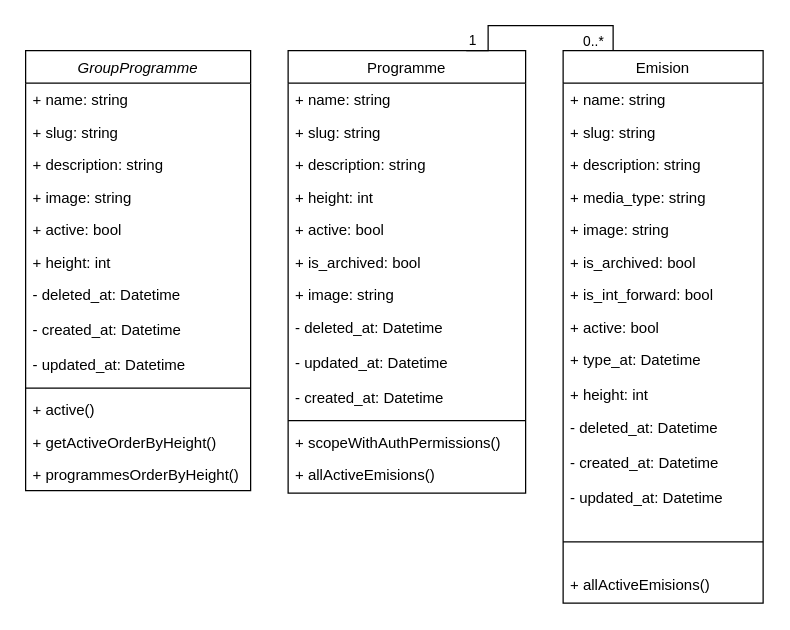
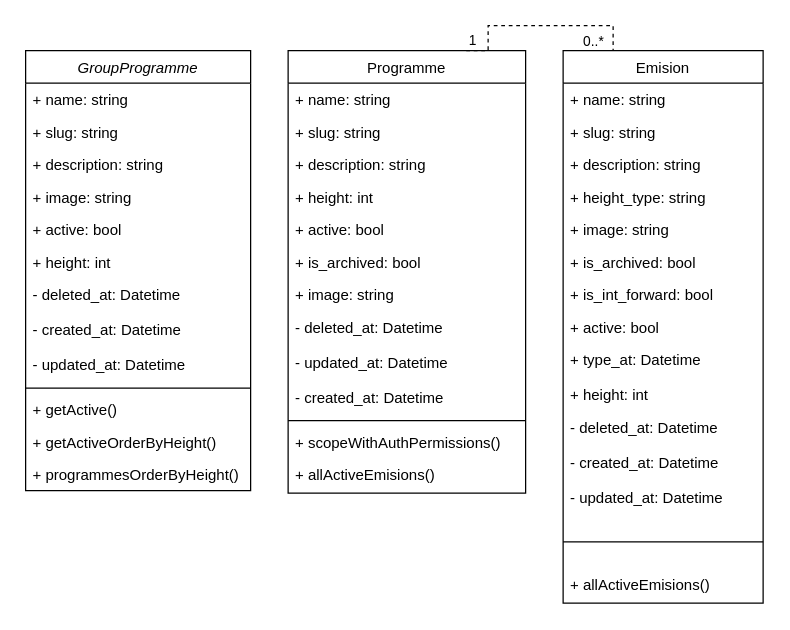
edge "Programme" -- "Emision": style solid -> dashed
node "+ media_type: string": label "+ media_type: string" -> "+ height_type: string"
node "+ active()": label "+ active()" -> "+ getActive()"
